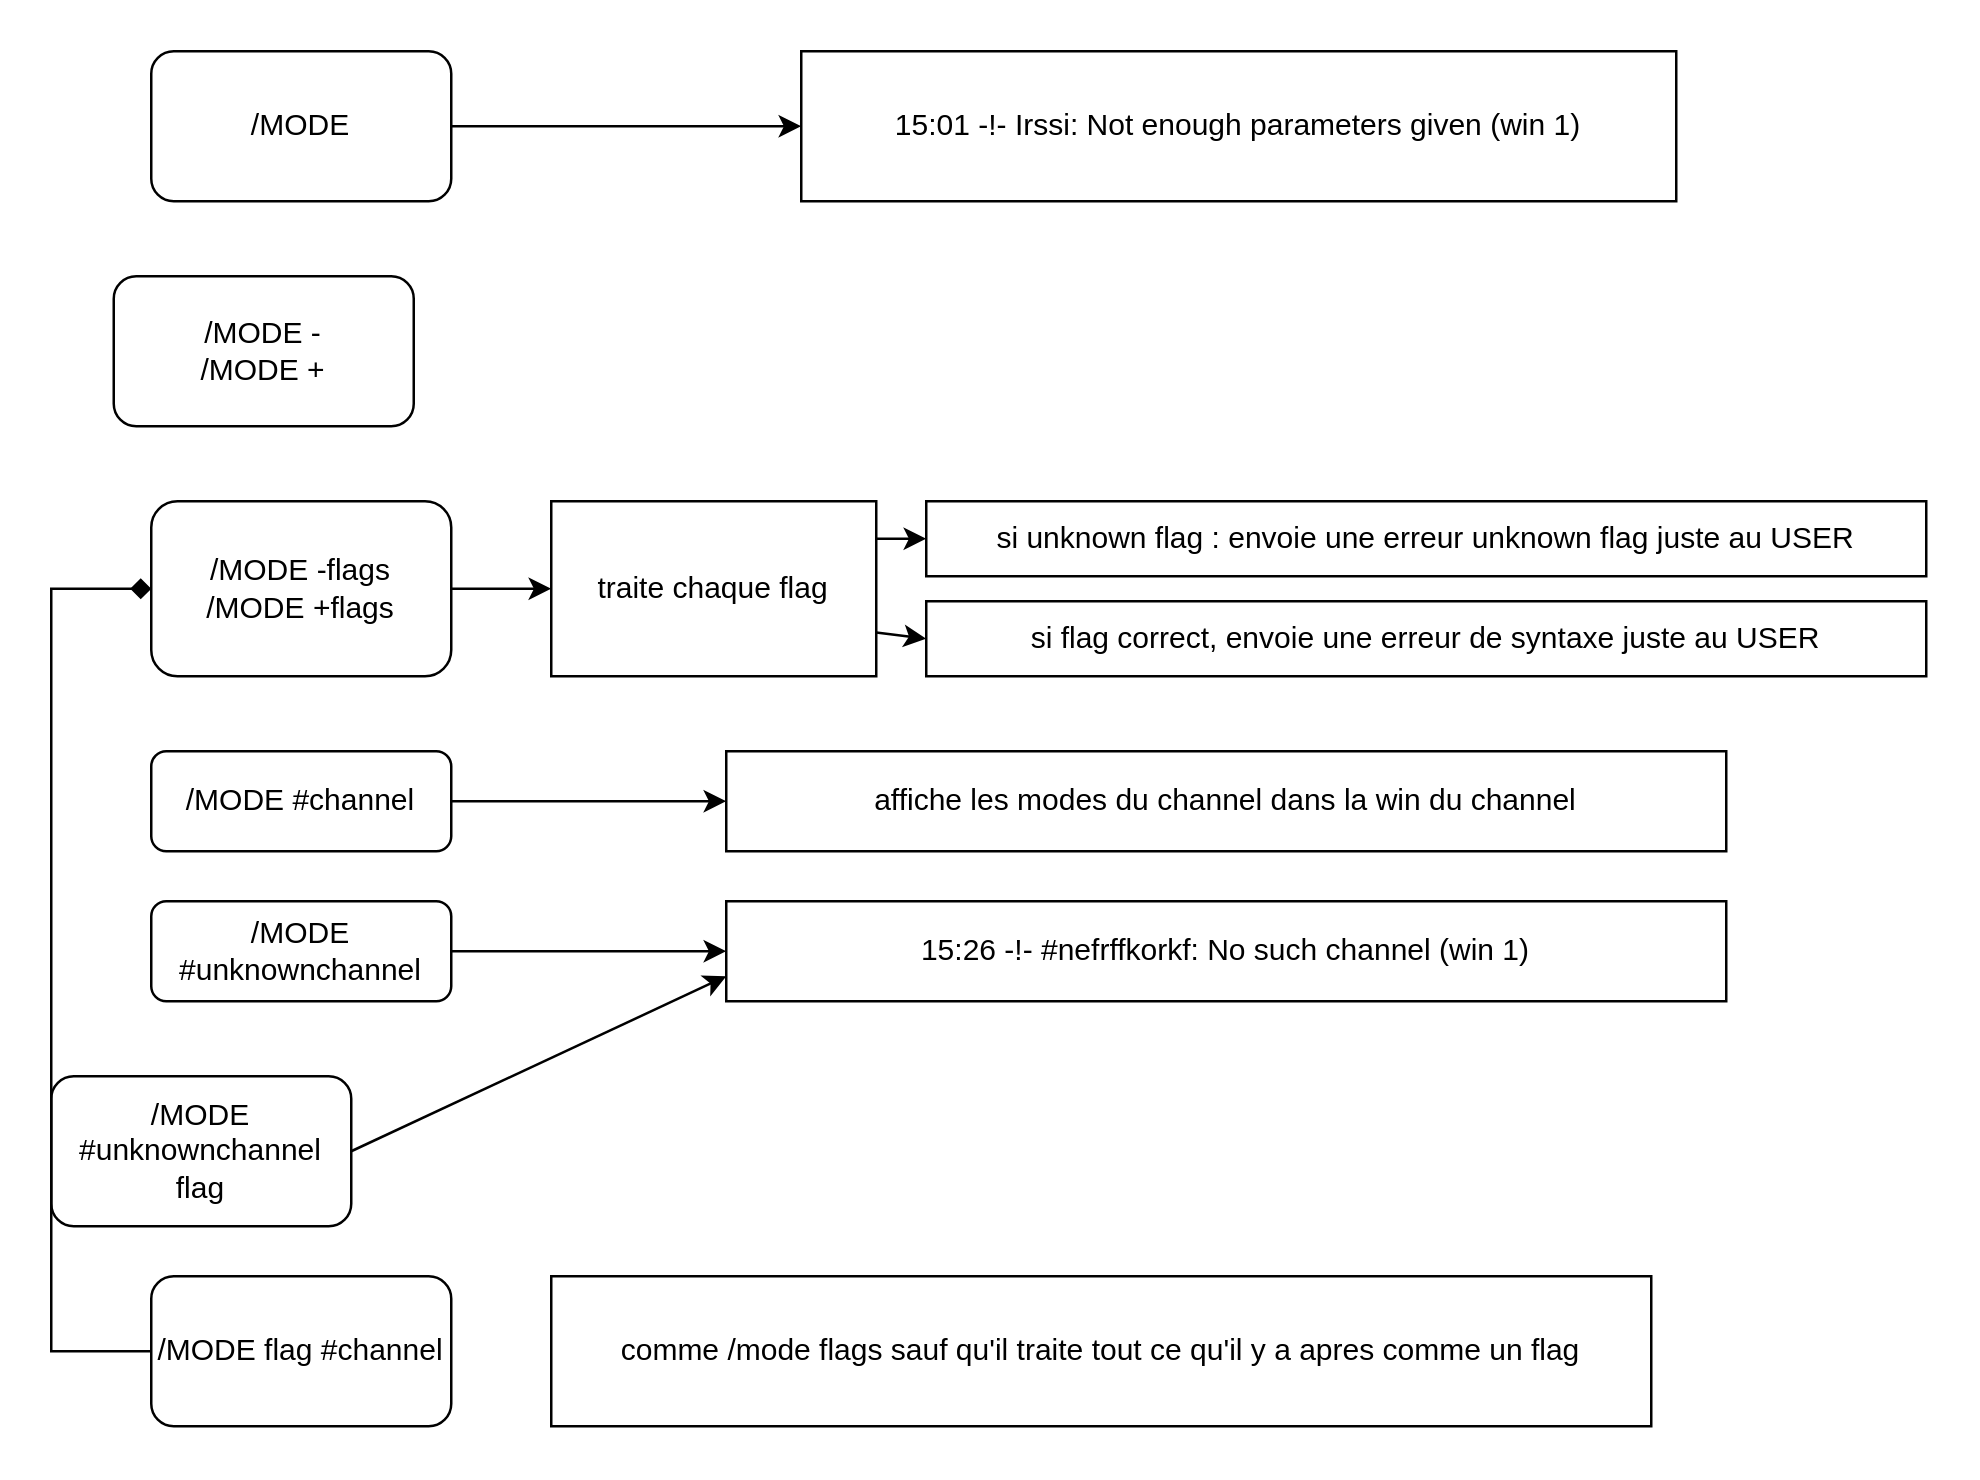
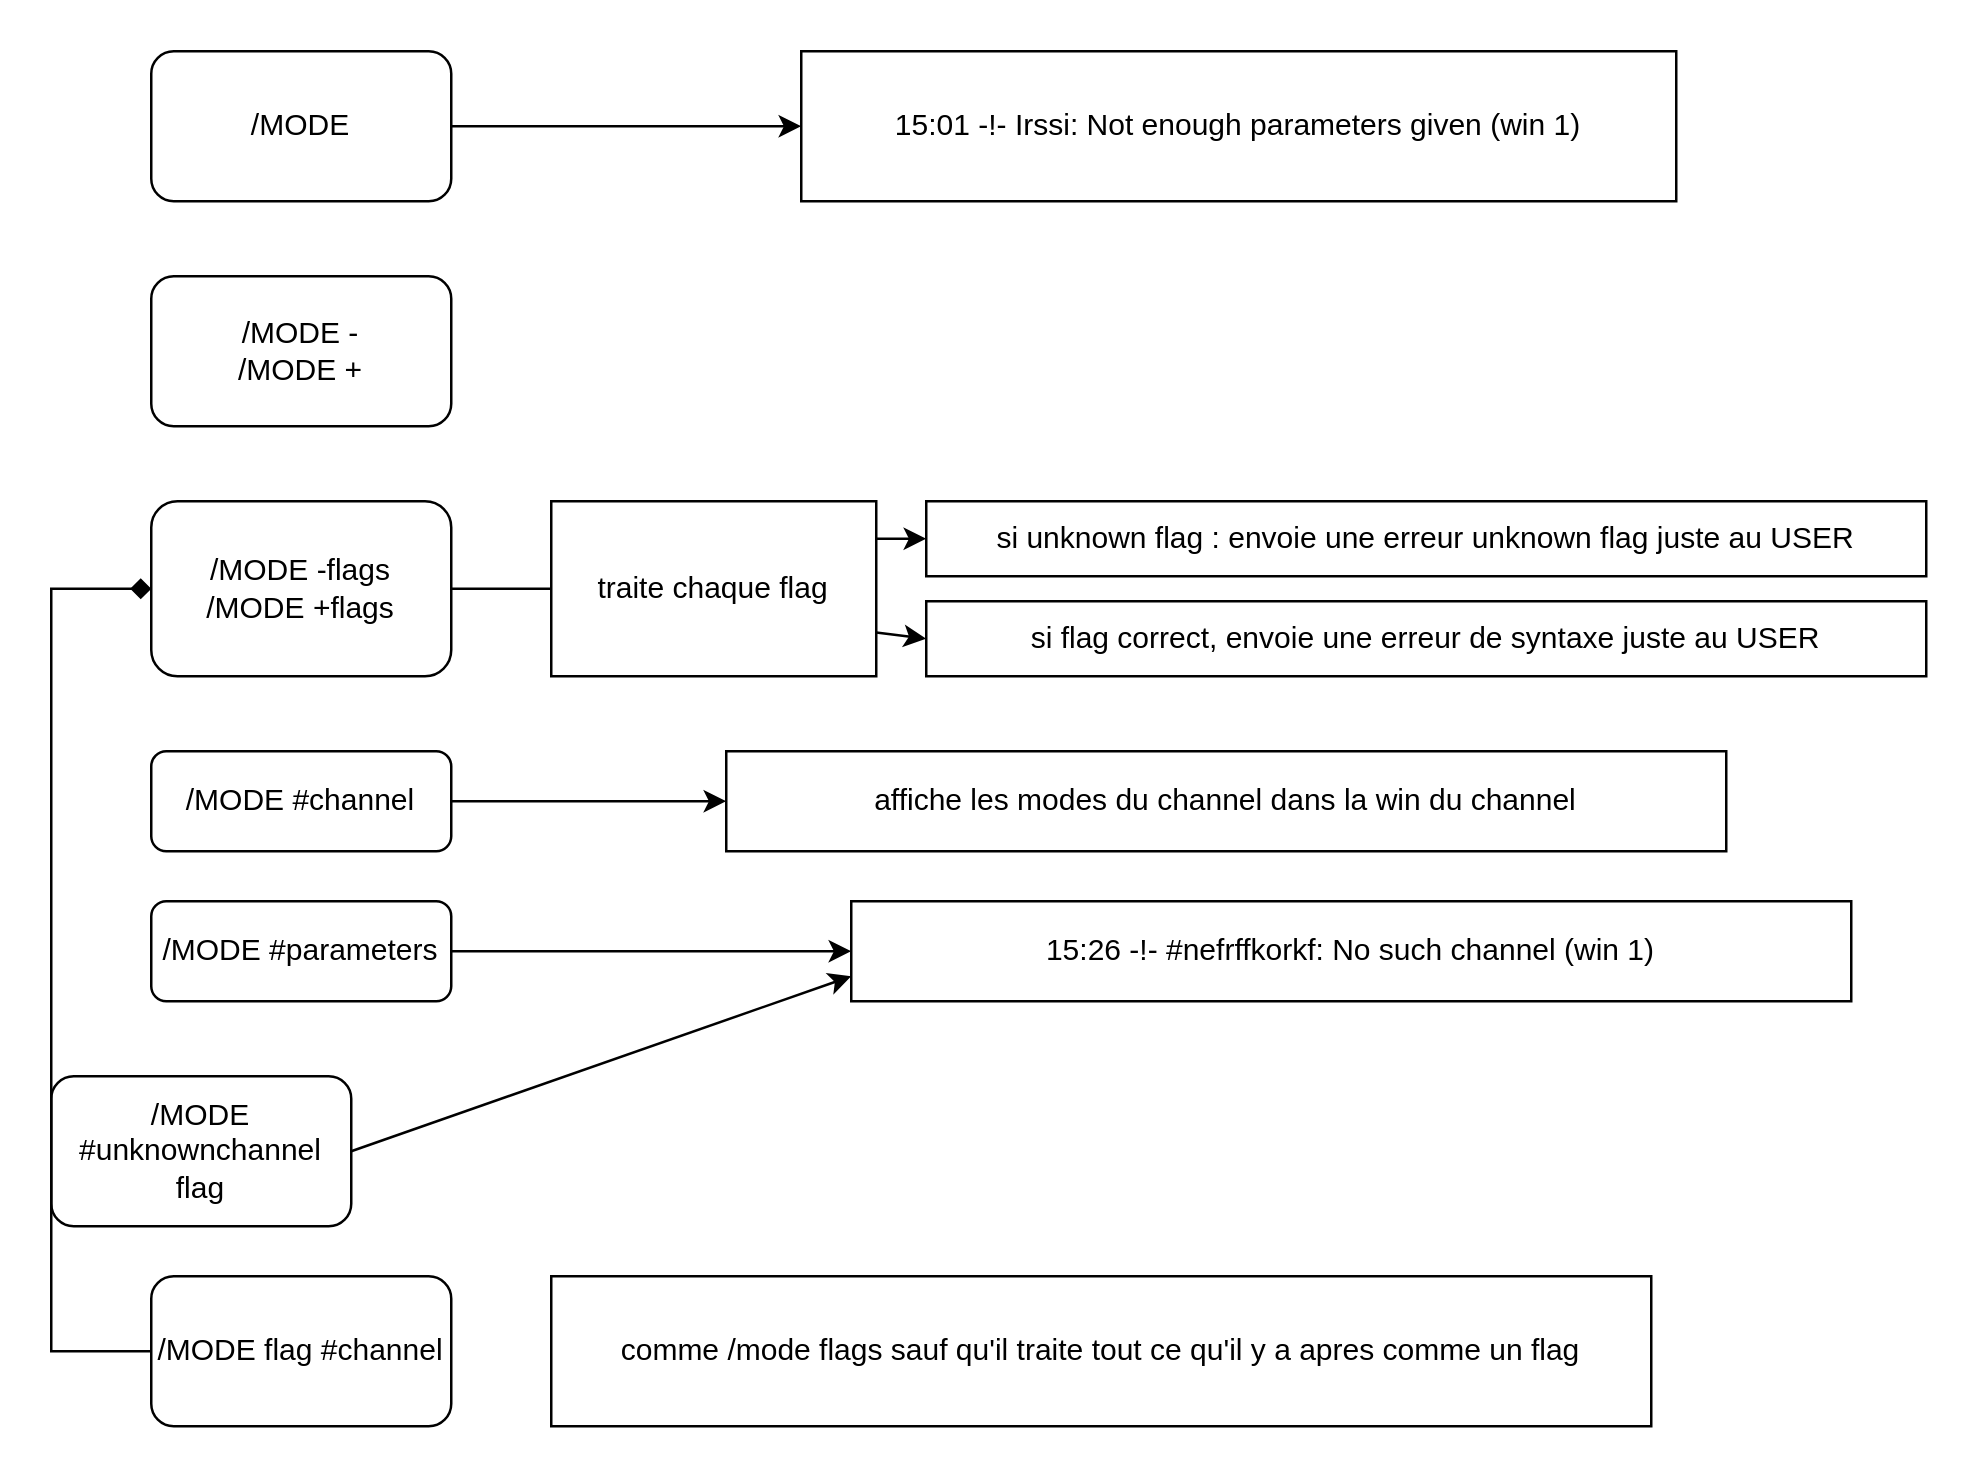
node "/MODE - /MODE +": moved (264, 351) -> (301, 351)
edge "/MODE -flags /MODE +flags" -> "traite chaque flag": arrowhead classic -> none
node "/MODE #unknownchannel": label "/MODE #unknownchannel" -> "/MODE #parameters"
node "15:26 -!- #nefrffkorkf: No such channel (win 1)": moved (1226, 951) -> (1351, 951)
